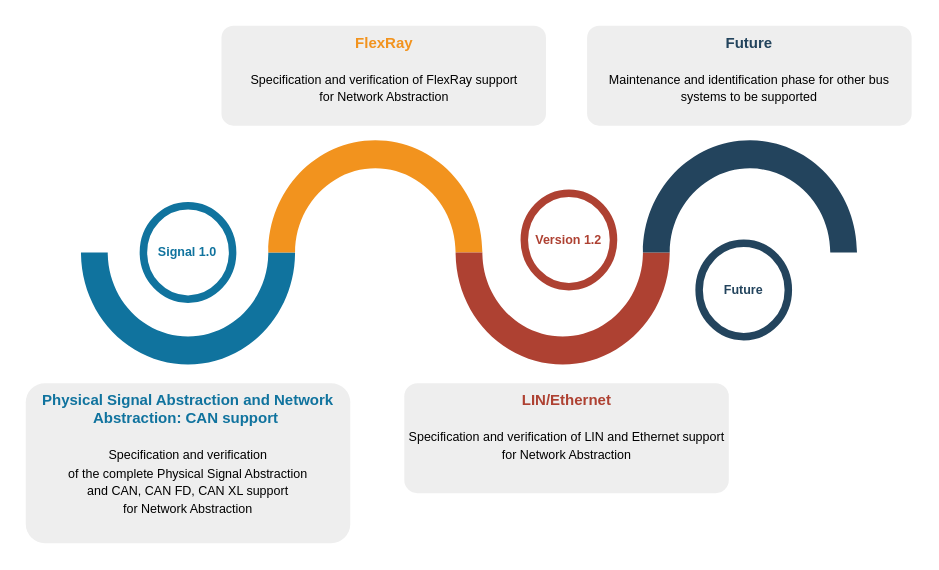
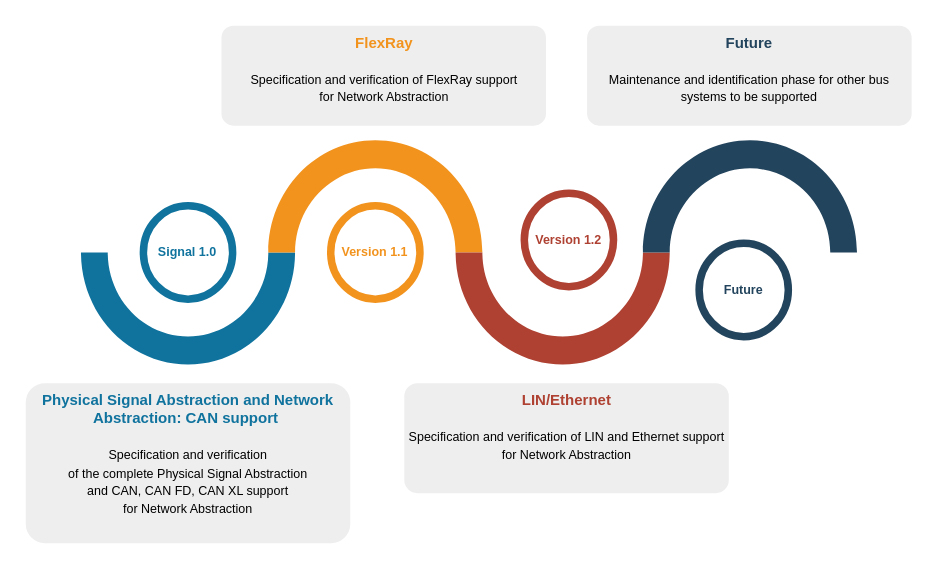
node "Version 1.1": added
